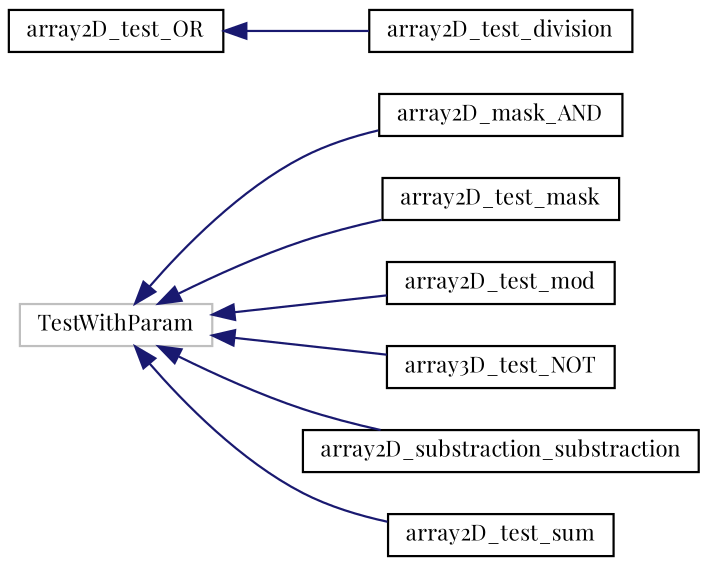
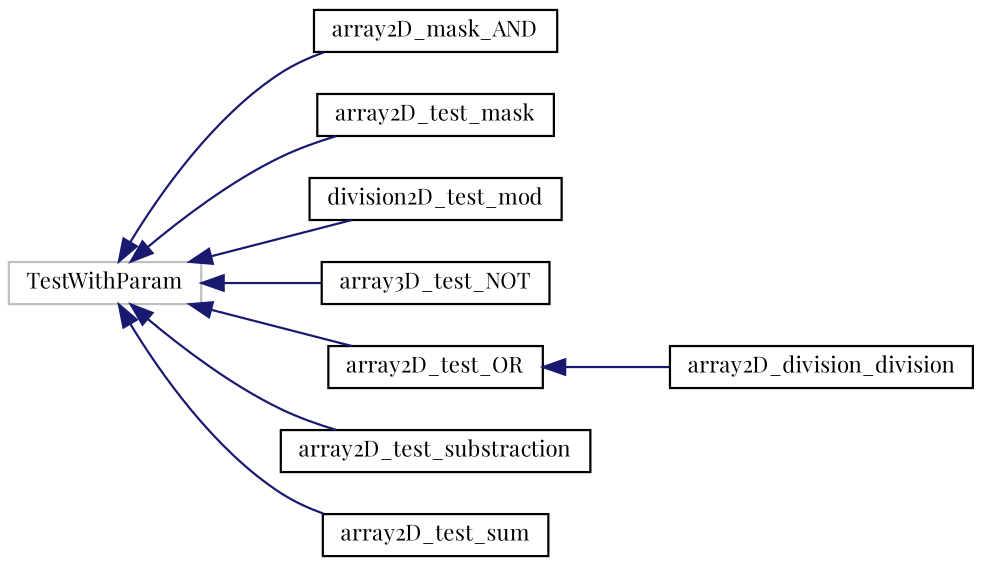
node "array2D_test_division": label "array2D_test_division" -> "array2D_division_division"
node "array2D_test_mod": label "array2D_test_mod" -> "division2D_test_mod"
edge "array2D_test_OR" -> "TestWithParam": added
node "array2D_substraction_substraction": label "array2D_substraction_substraction" -> "array2D_test_substraction"
